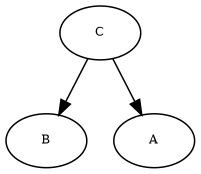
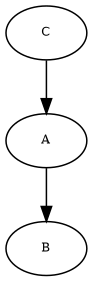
edge "C" -> "B": now "A" -> "B"
